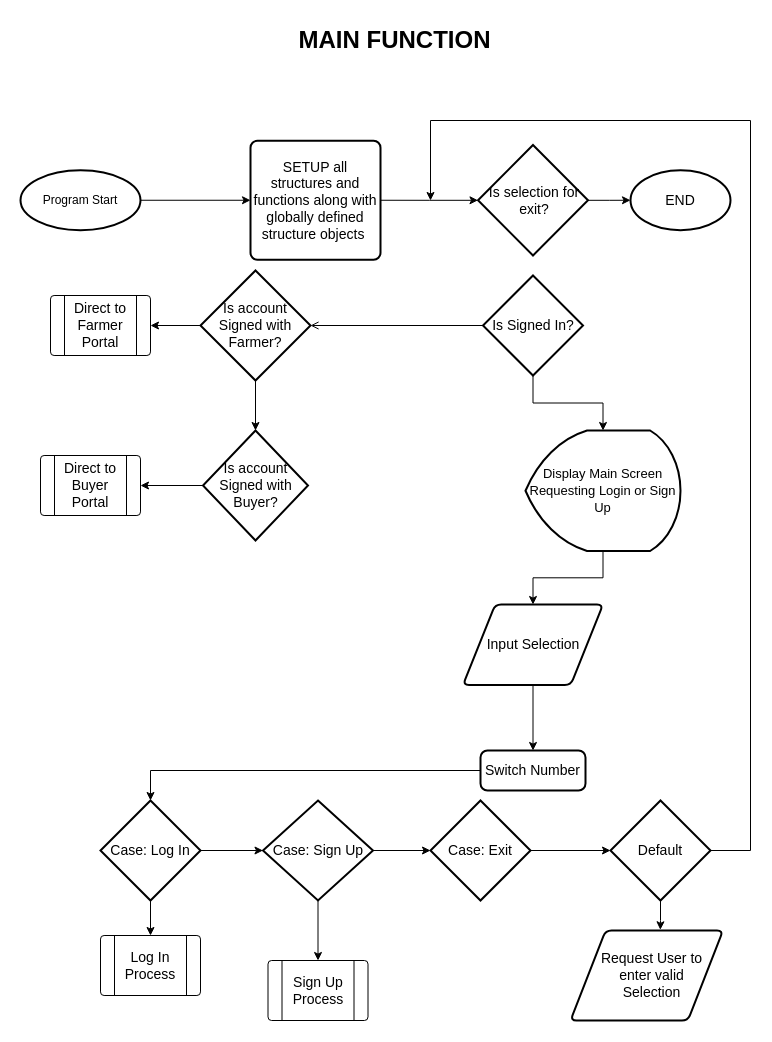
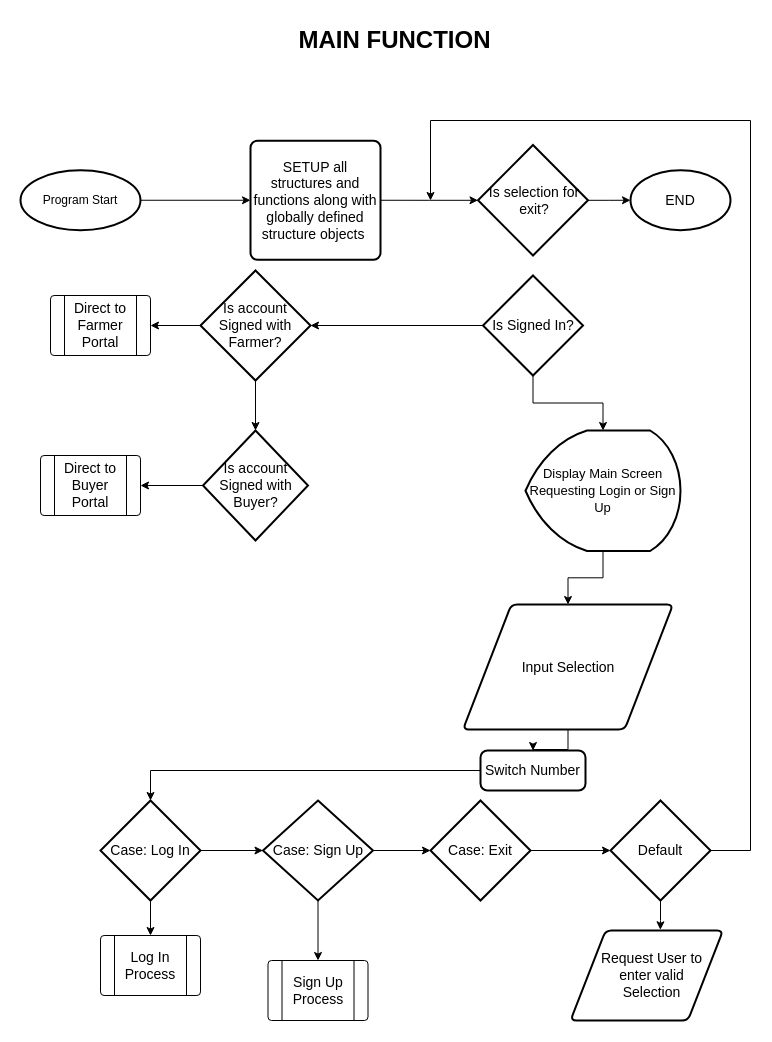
edge "Is Signed In?" -> "Is account Signed with Farmer?": arrowhead open -> classic
node "Input Selection": size 140x81 -> 210x125
